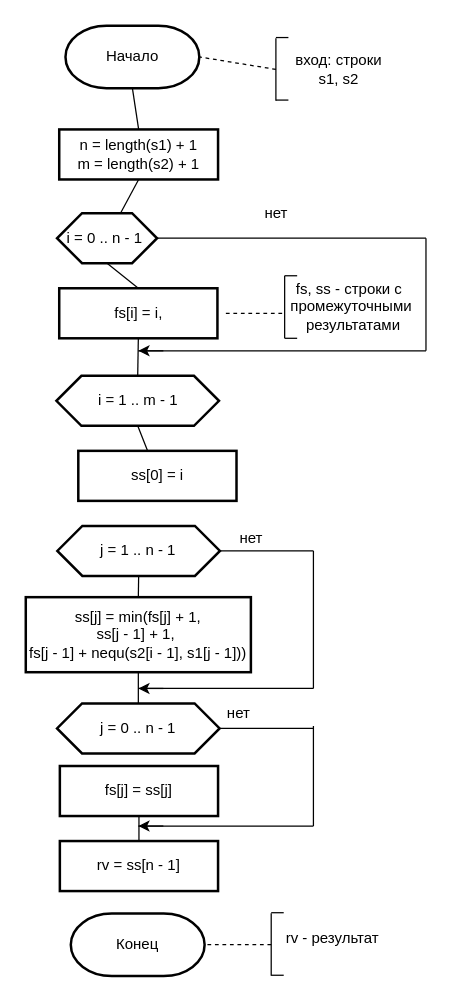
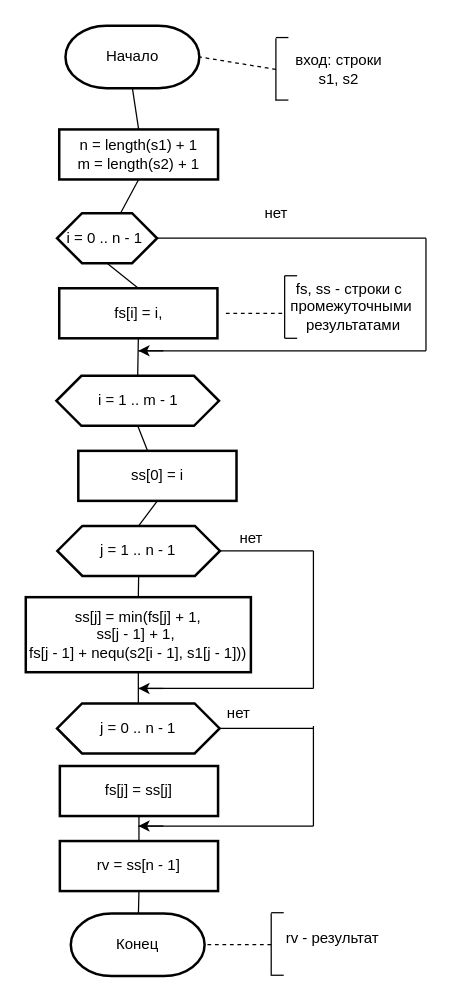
edge "ss[0] = i" -- "j = 1 .. n - 1": added
edge "rv = ss[n - 1]" -- "Конец": added
